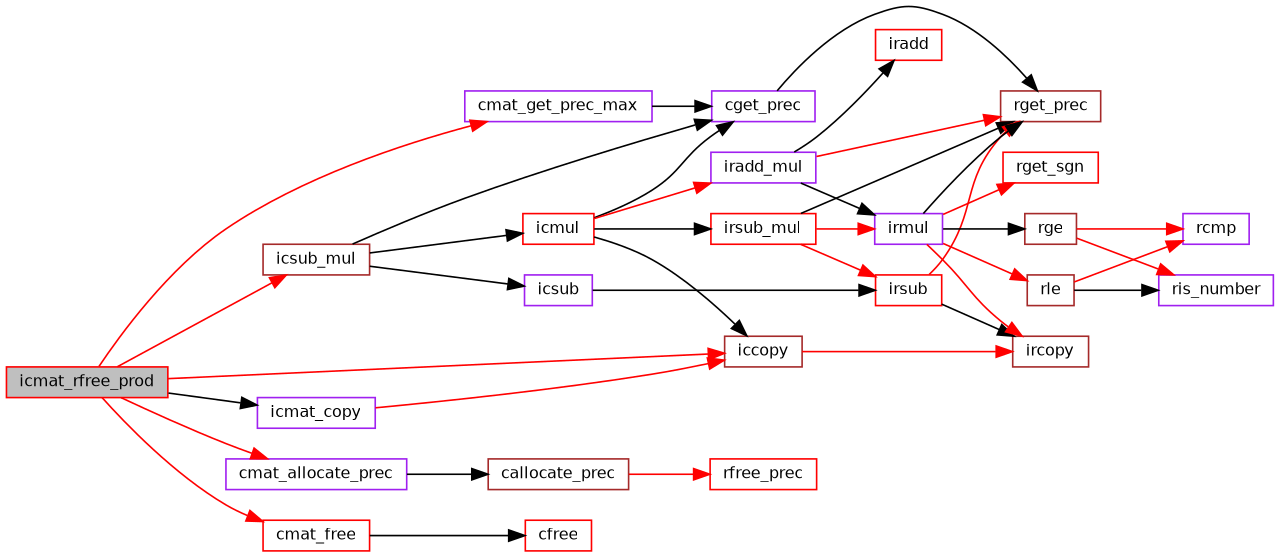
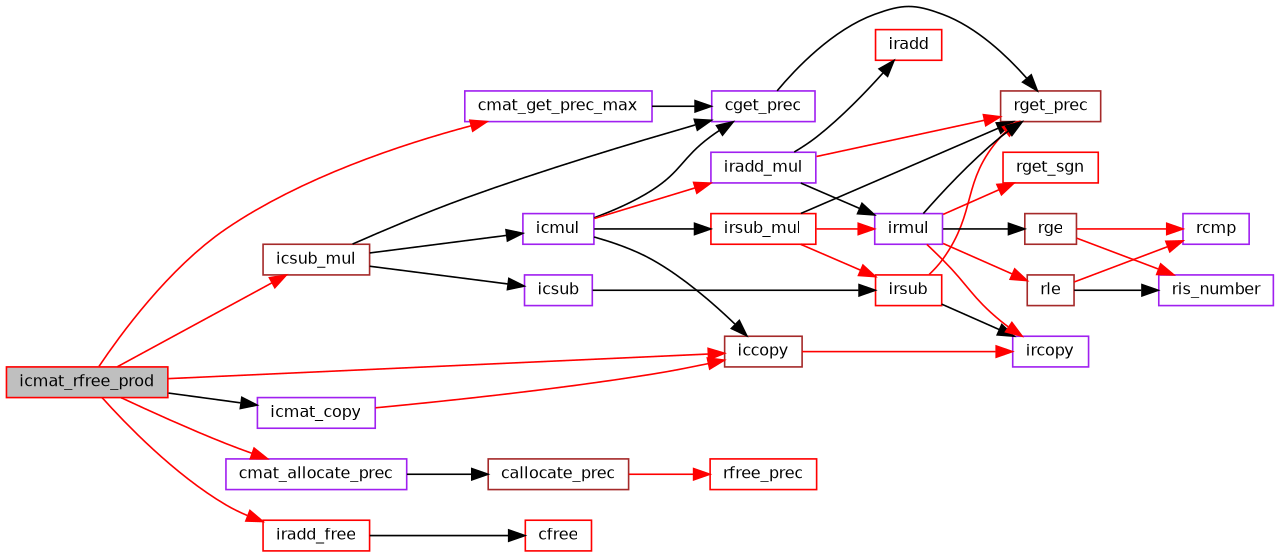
node "icmul": color red -> purple
node "ircopy": color brown -> purple
node "cmat_free": label "cmat_free" -> "iradd_free"
